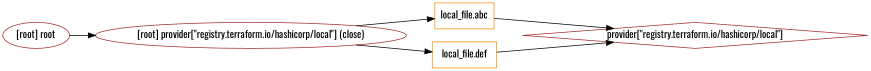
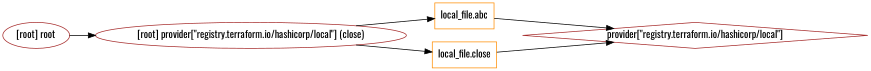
node "local_file.def": label "local_file.def" -> "local_file.close"
